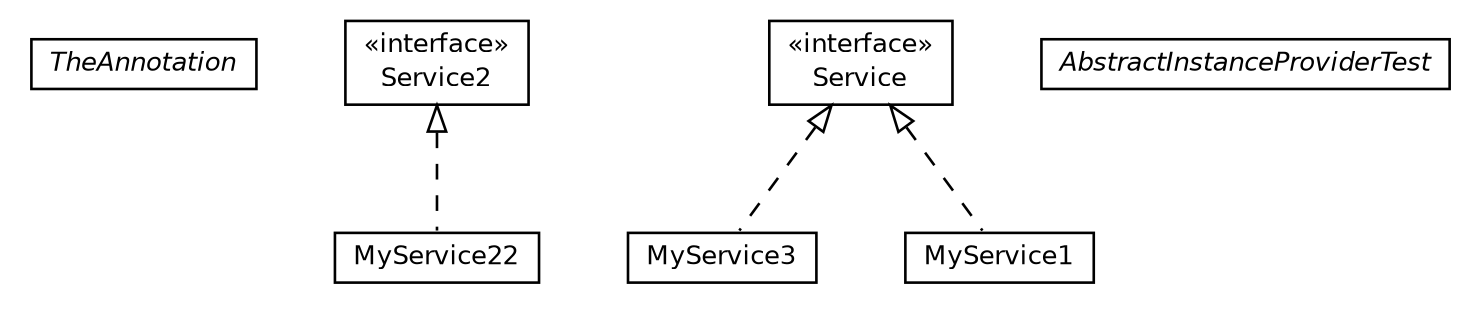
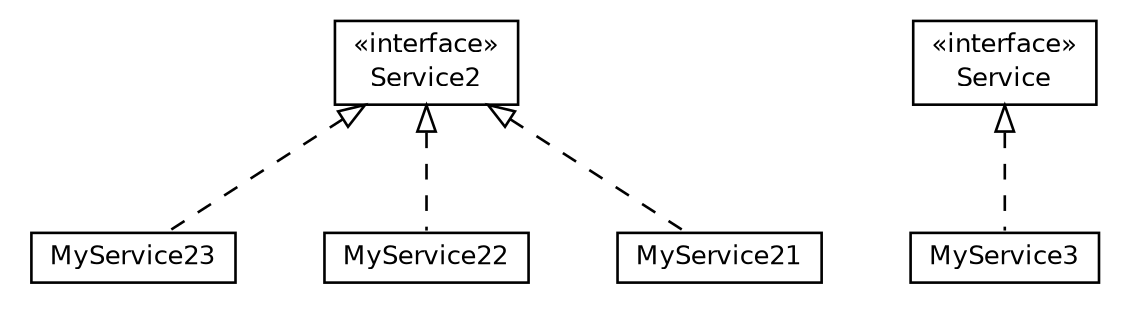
node "TheAnnotation": removed
node "AbstractInstanceProviderTest": removed
node "MyService23": added
node "MyService21": added
node "MyService1": removed
